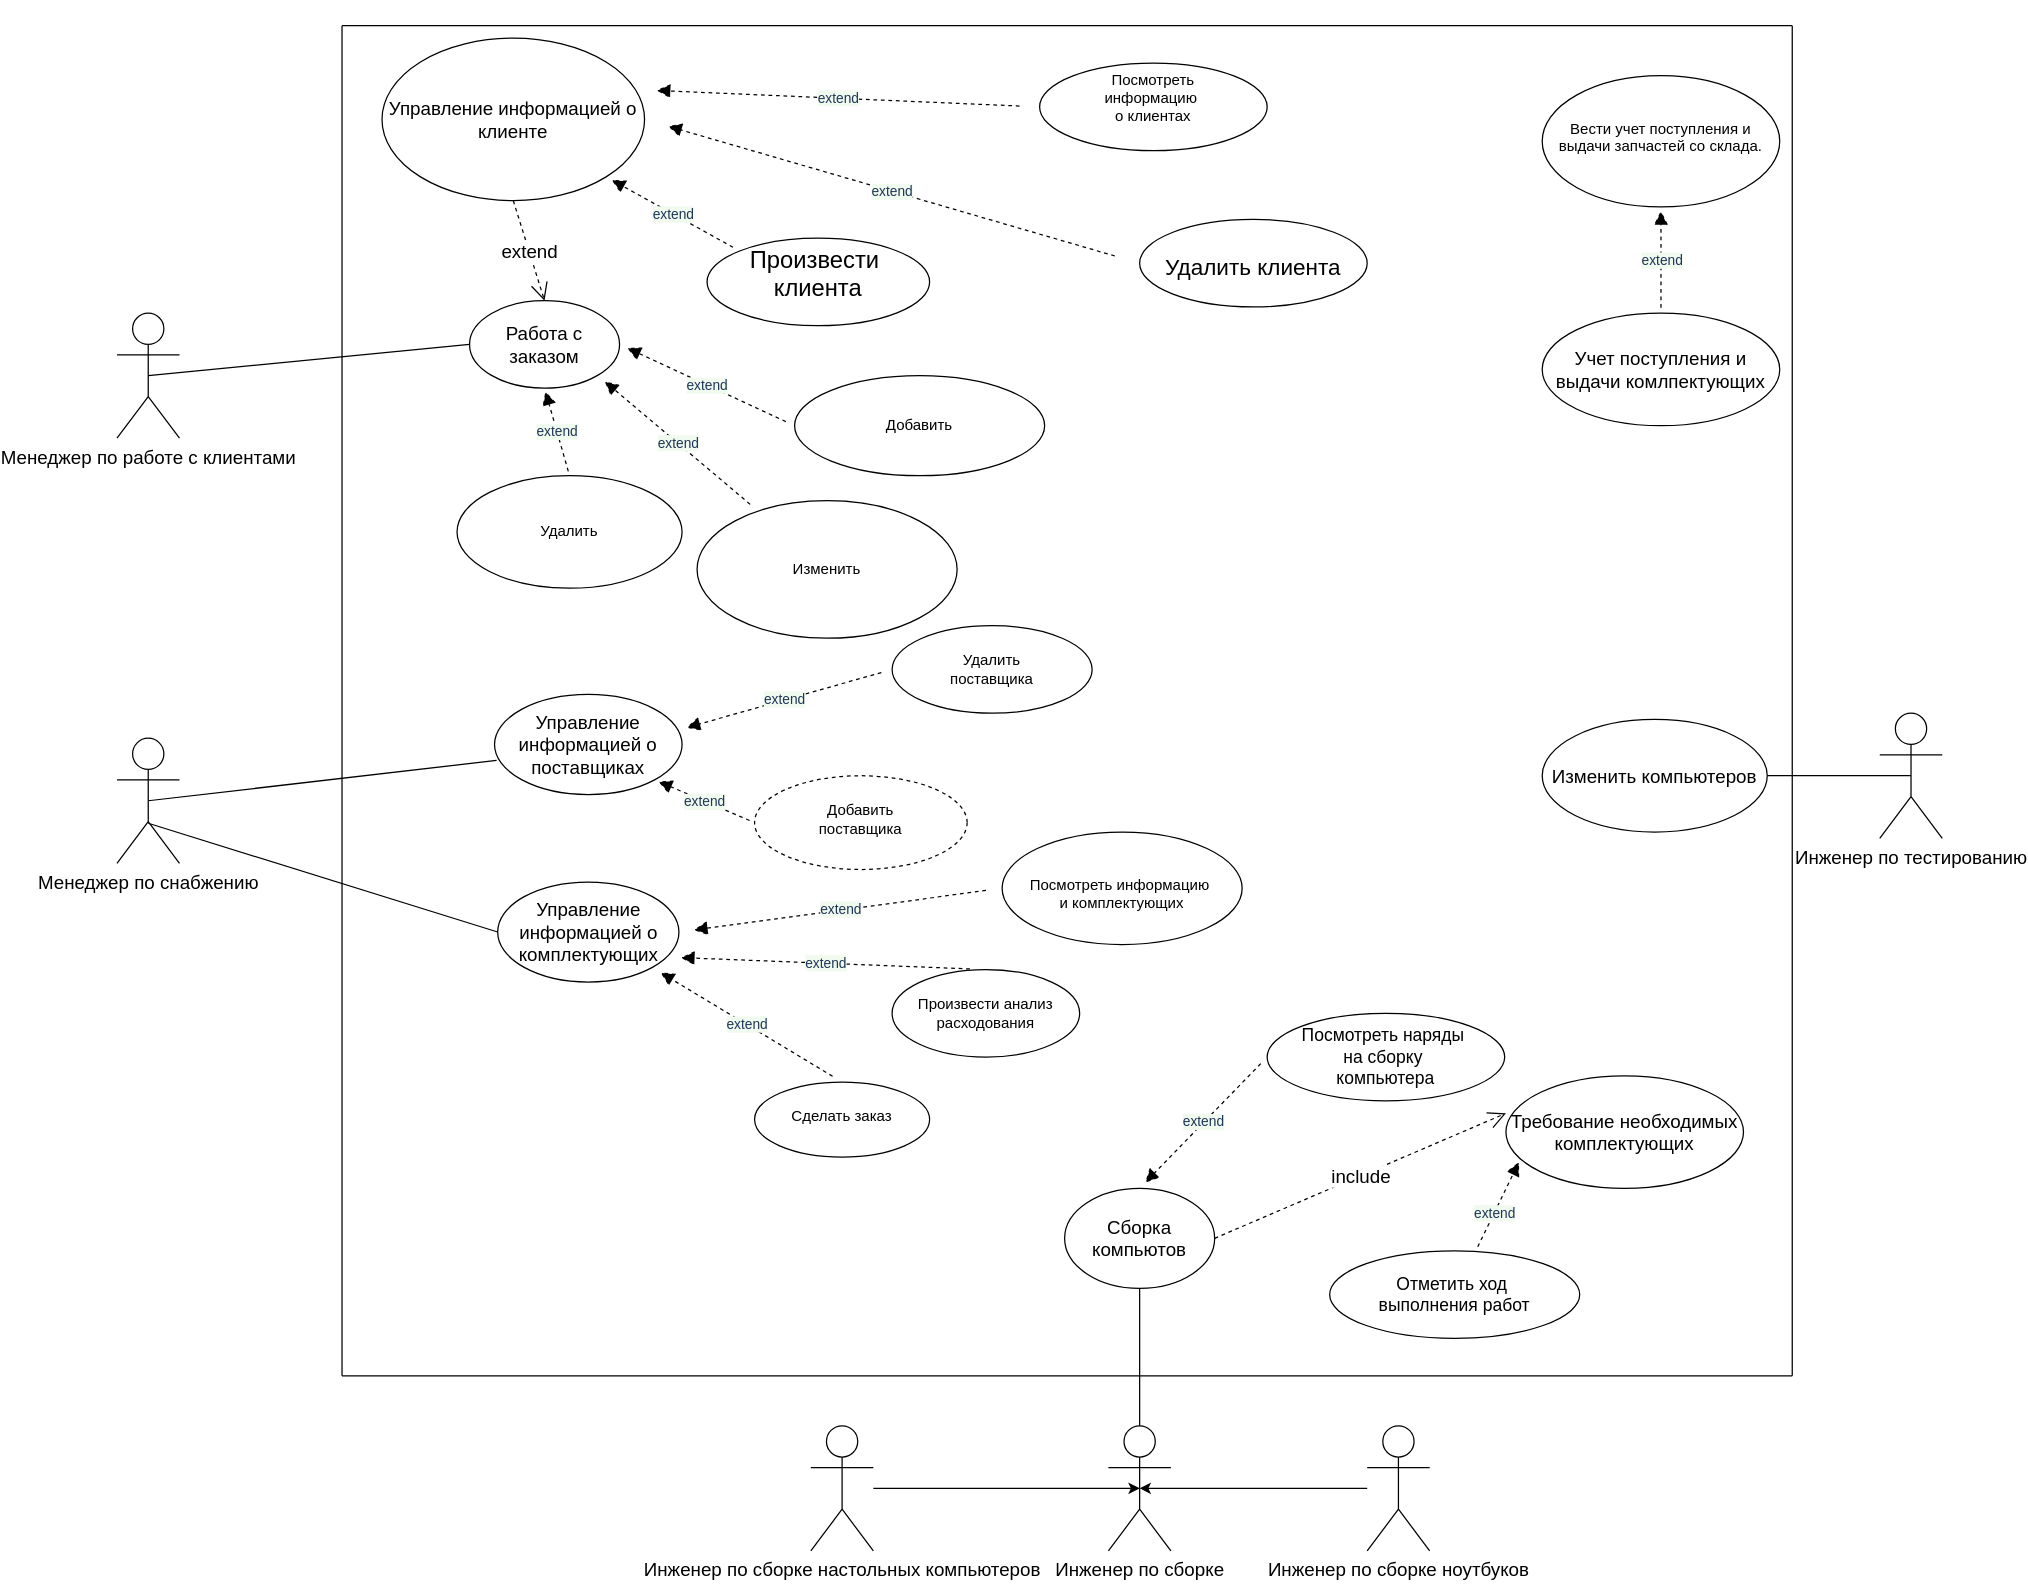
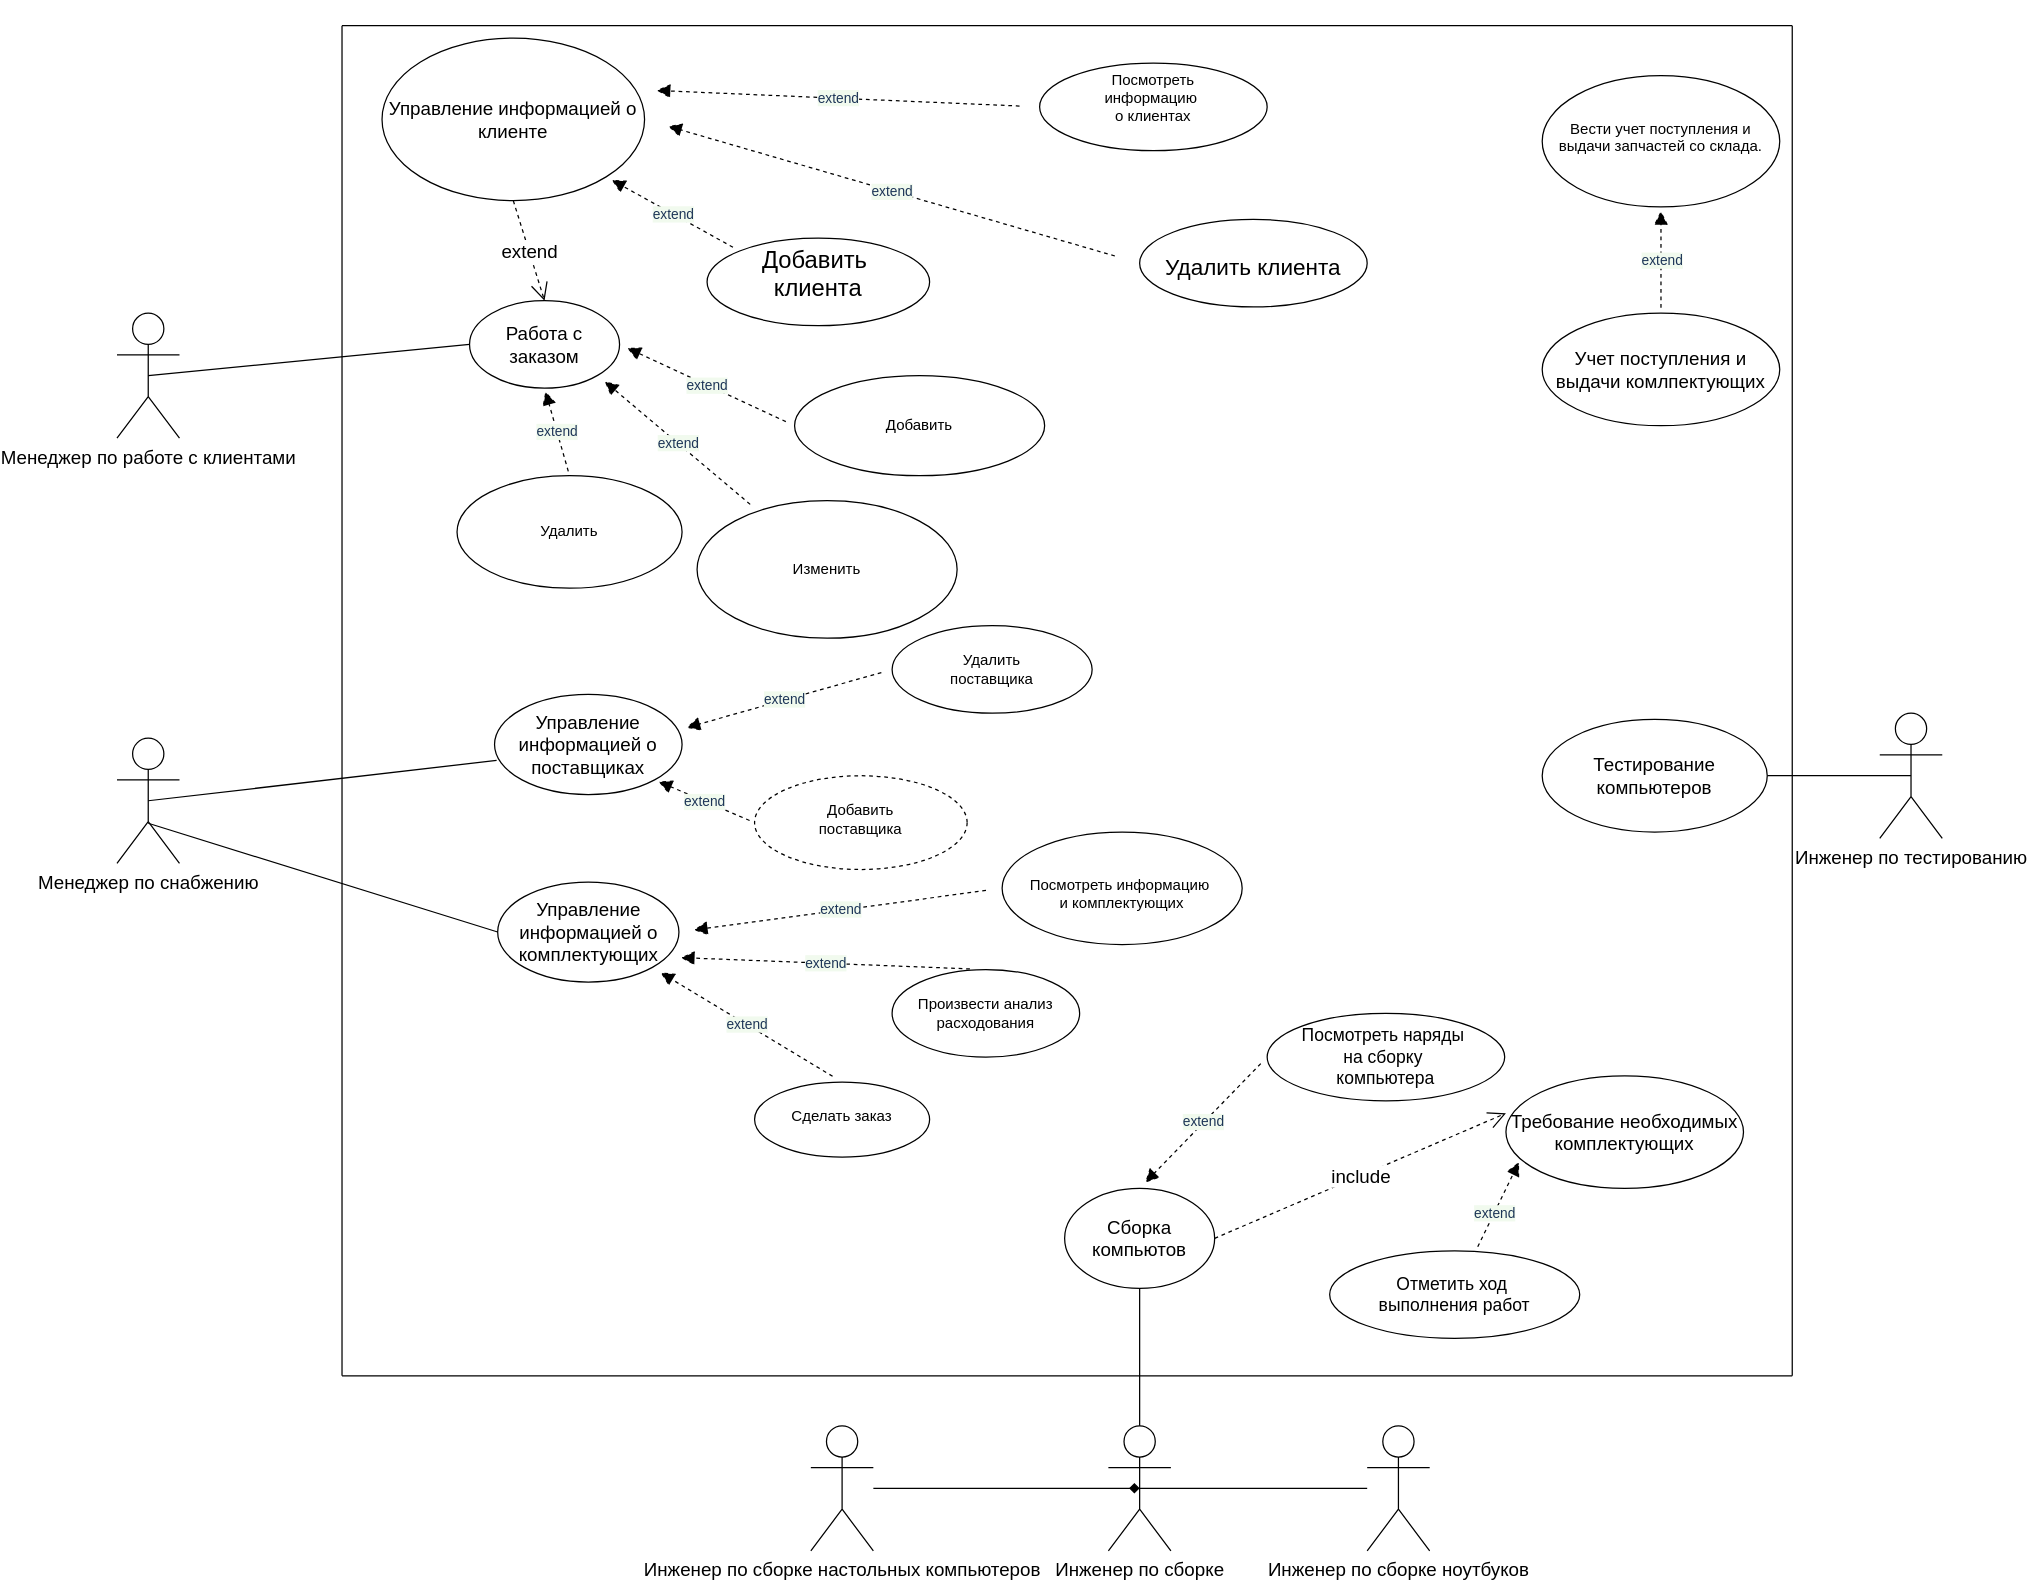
node "Произвести клиента": label "Произвести клиента" -> "Добавить клиента"
node "Изменить компьютеров": label "Изменить компьютеров" -> "Тестирование компьютеров"
edge "Инженер по сборке настольных компьютеров" -> "Инженер по сборке": arrowhead classic -> diamond
edge "Инженер по сборке ноутбуков" -> "Инженер по сборке": arrowhead classic -> none
